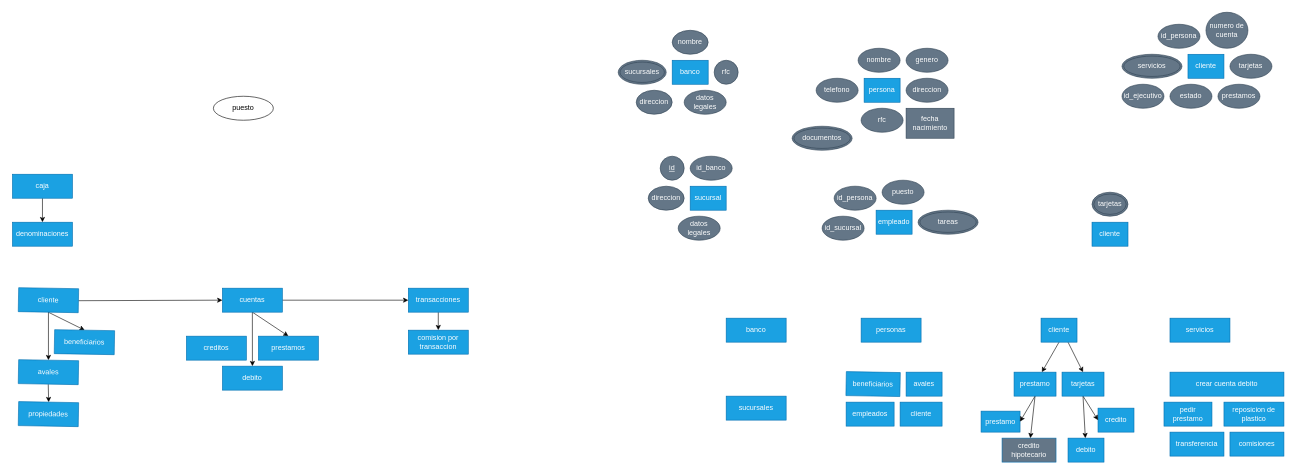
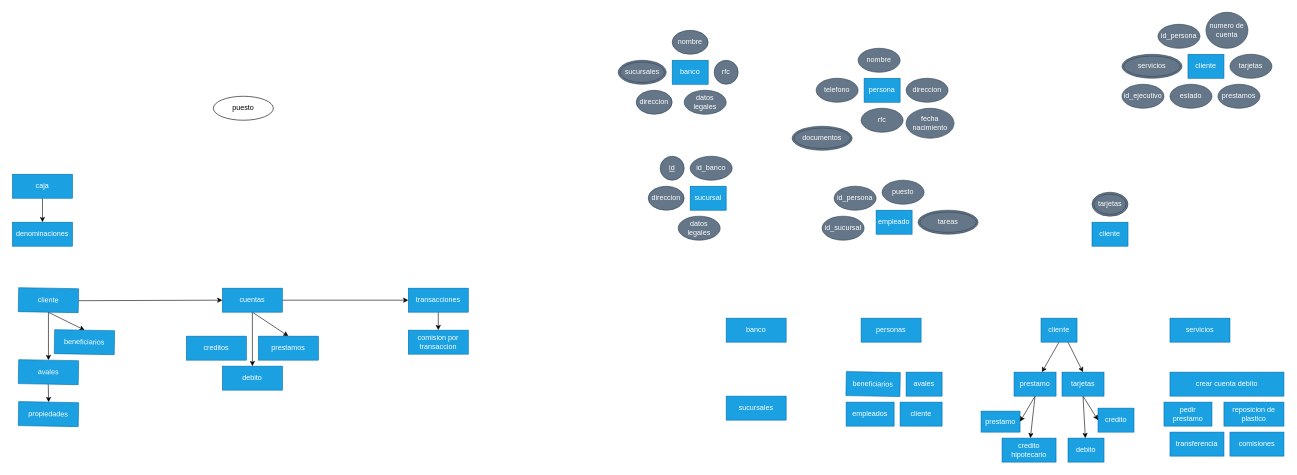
node "genero": removed
node "fecha nacimiento": shape rectangle -> ellipse
node "credito hipotecario": fillcolor #647687 -> #1ba1e2
